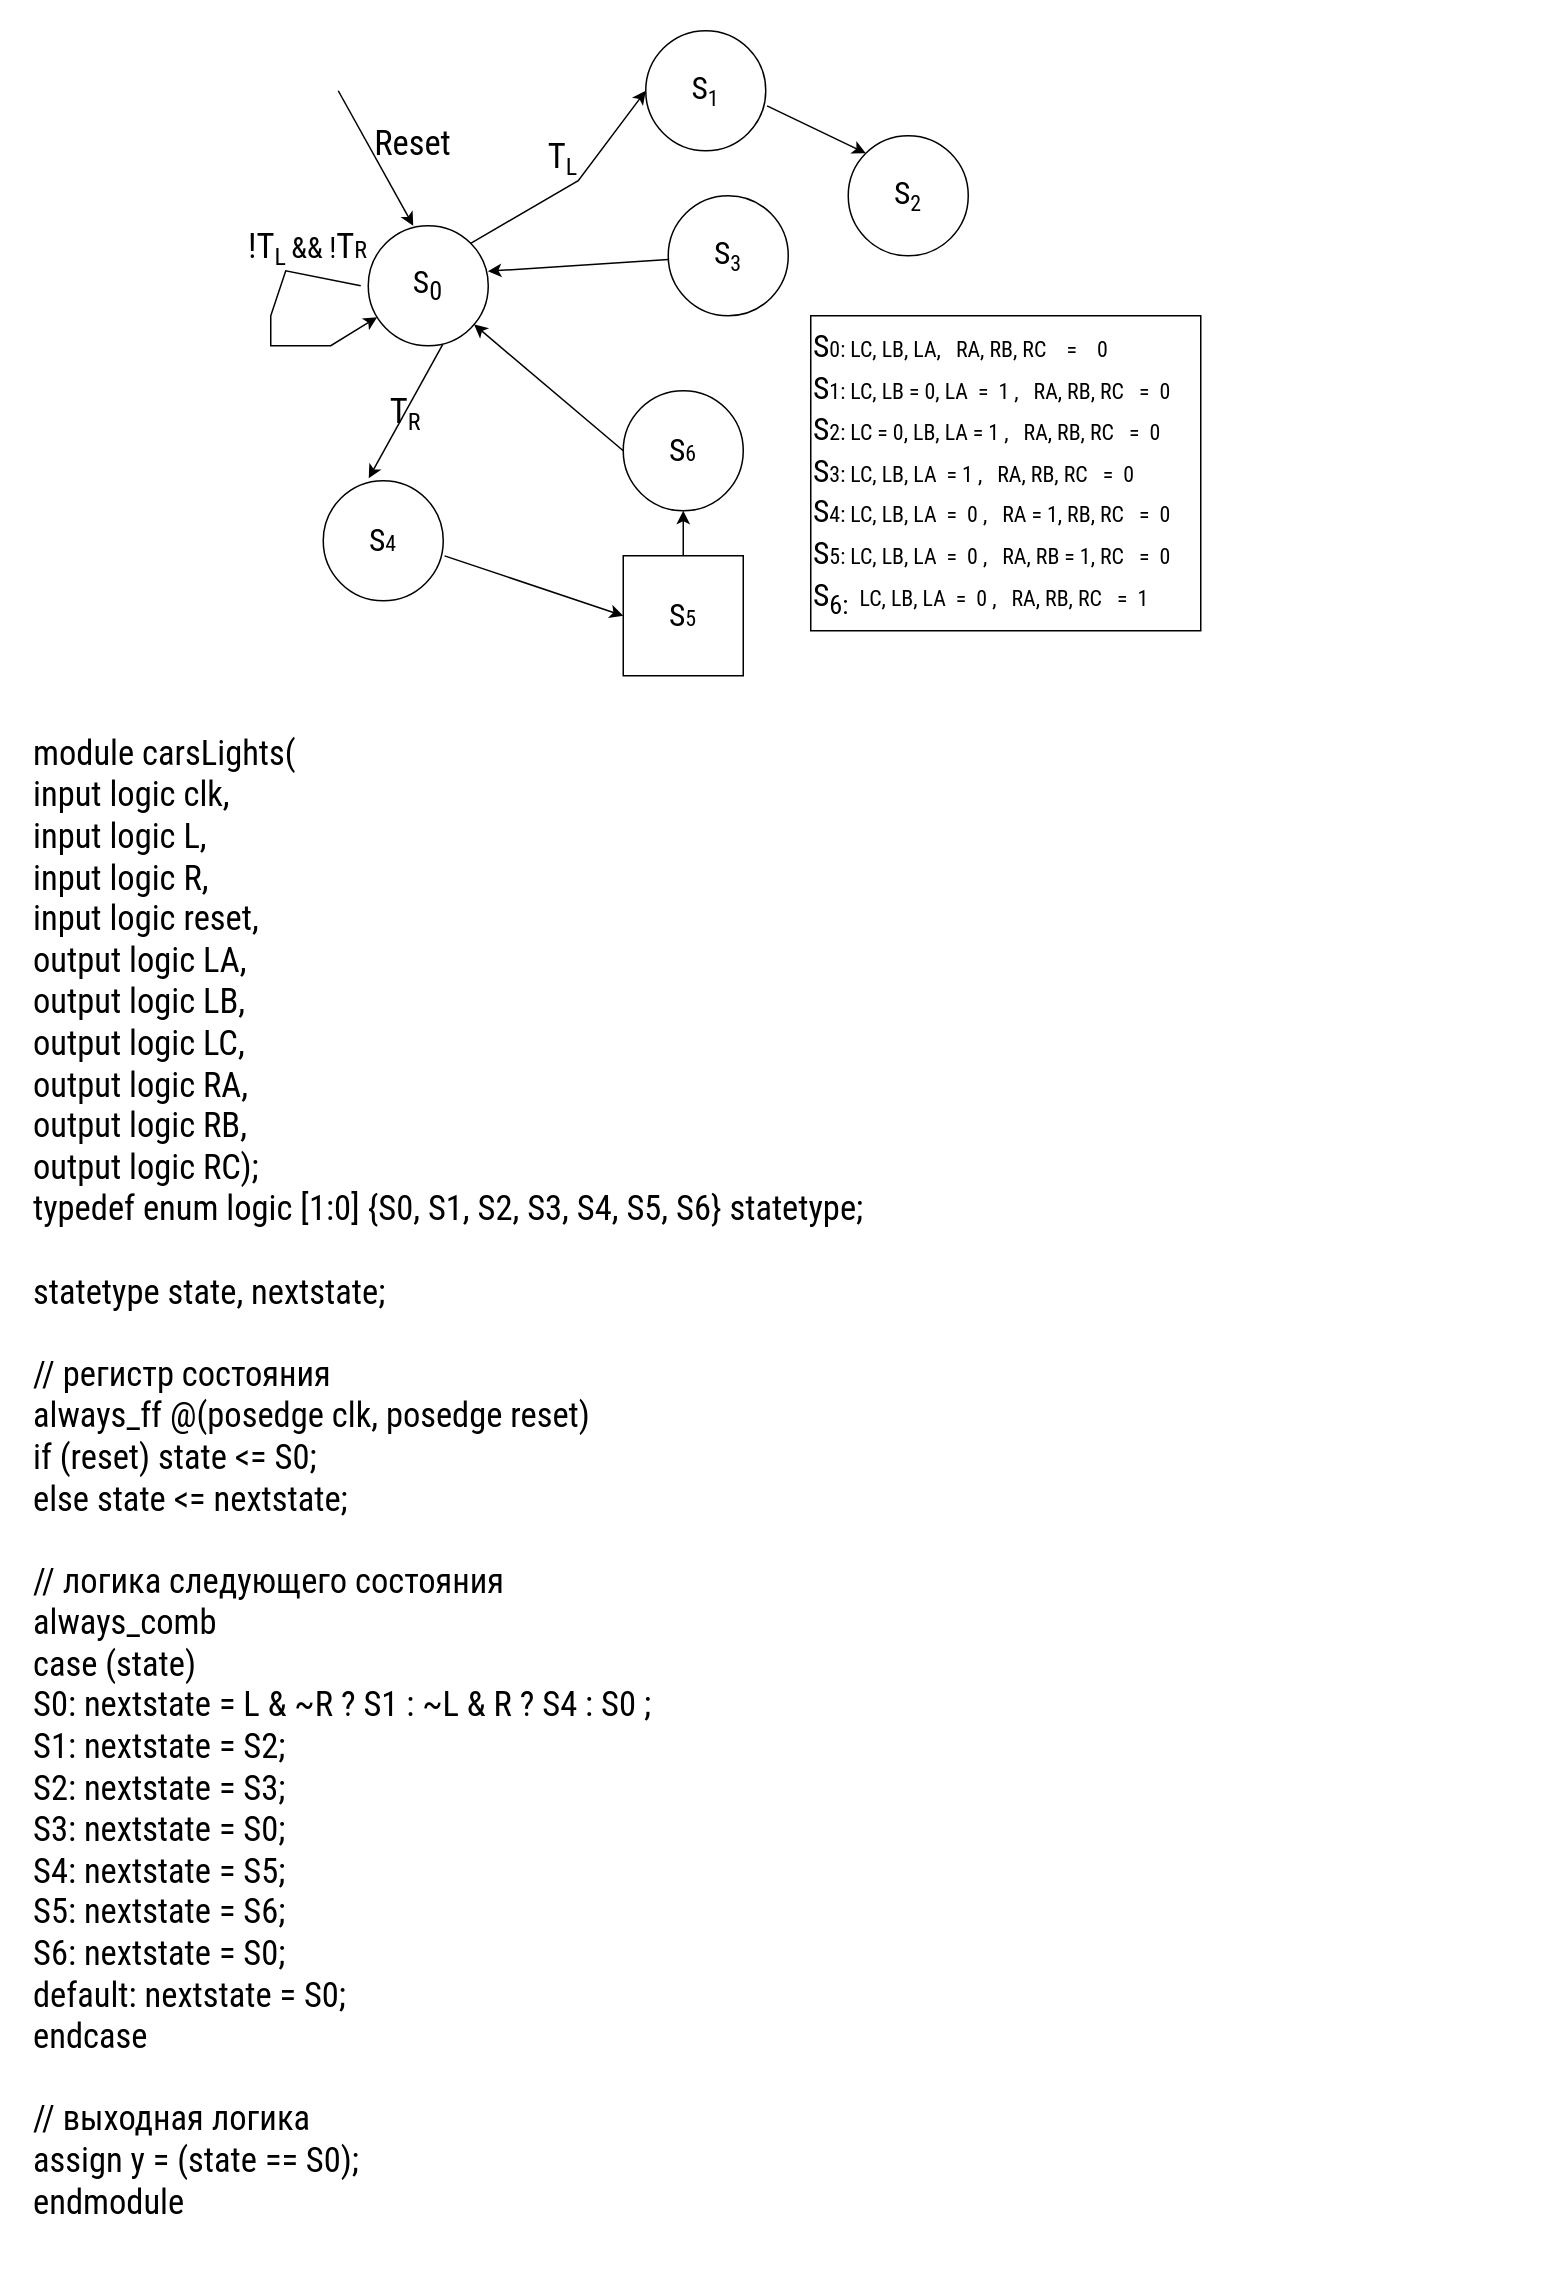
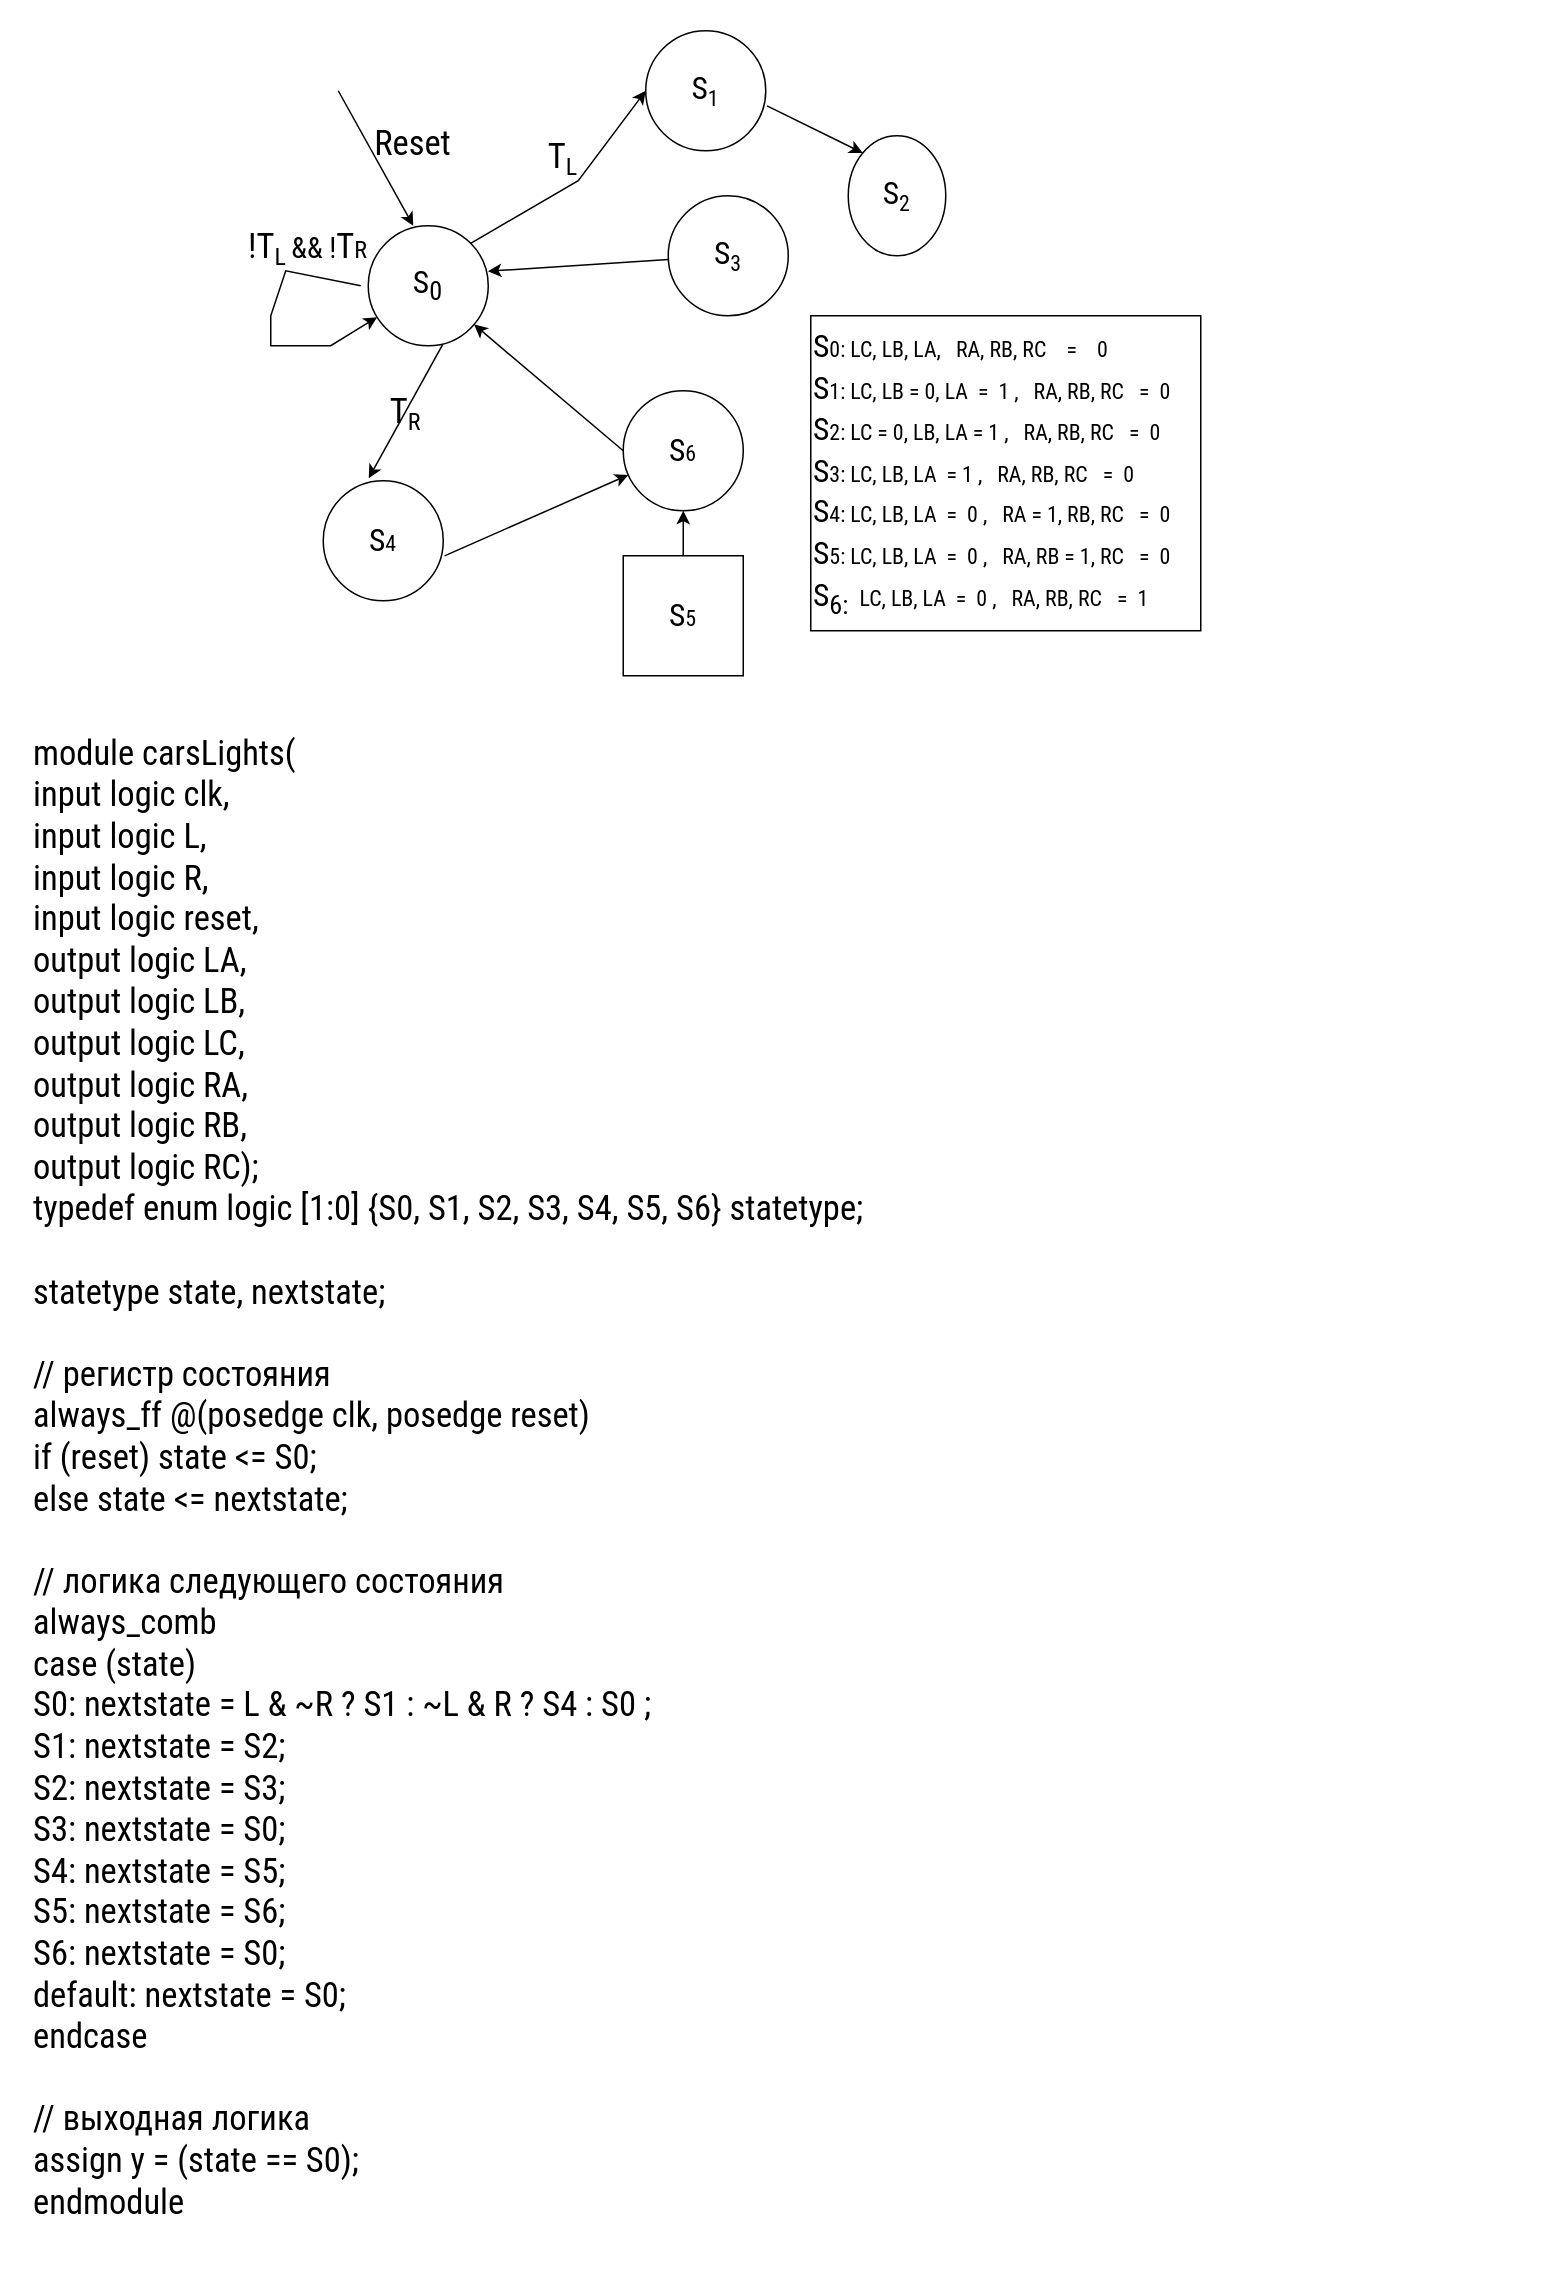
node "S2": size 120x120 -> 98x120
edge "S4" -> "S5": now "S4" -> "S6"
